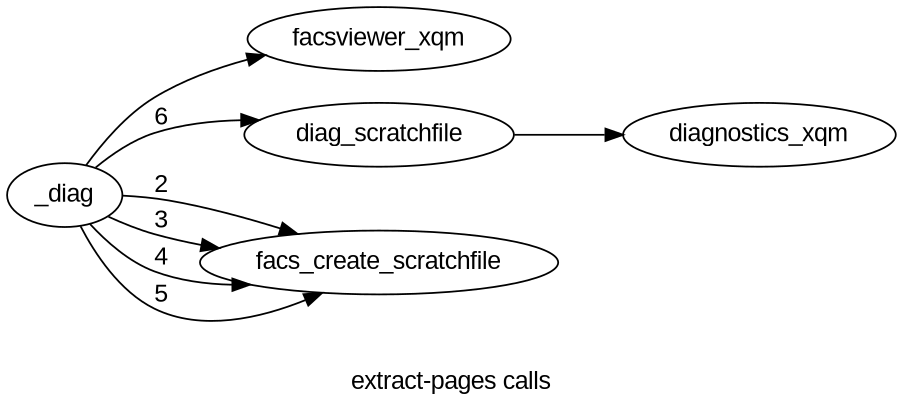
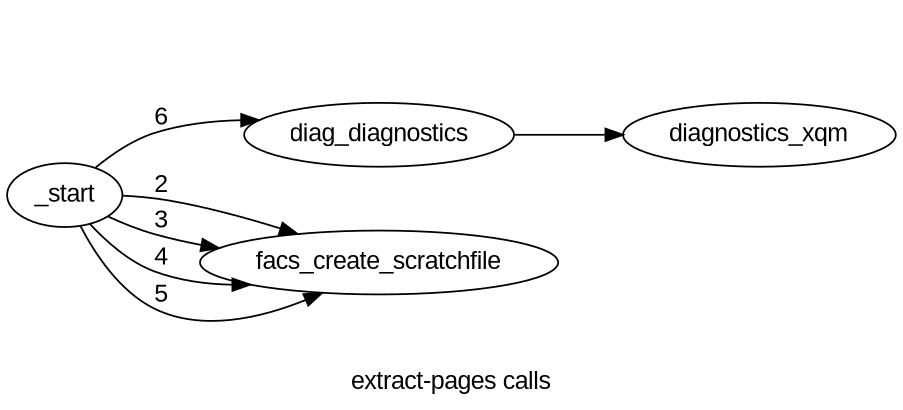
node "facsviewer_xqm": removed
node "diag_scratchfile": label "diag_scratchfile" -> "diag_diagnostics"
node "_diag": label "_diag" -> "_start"
